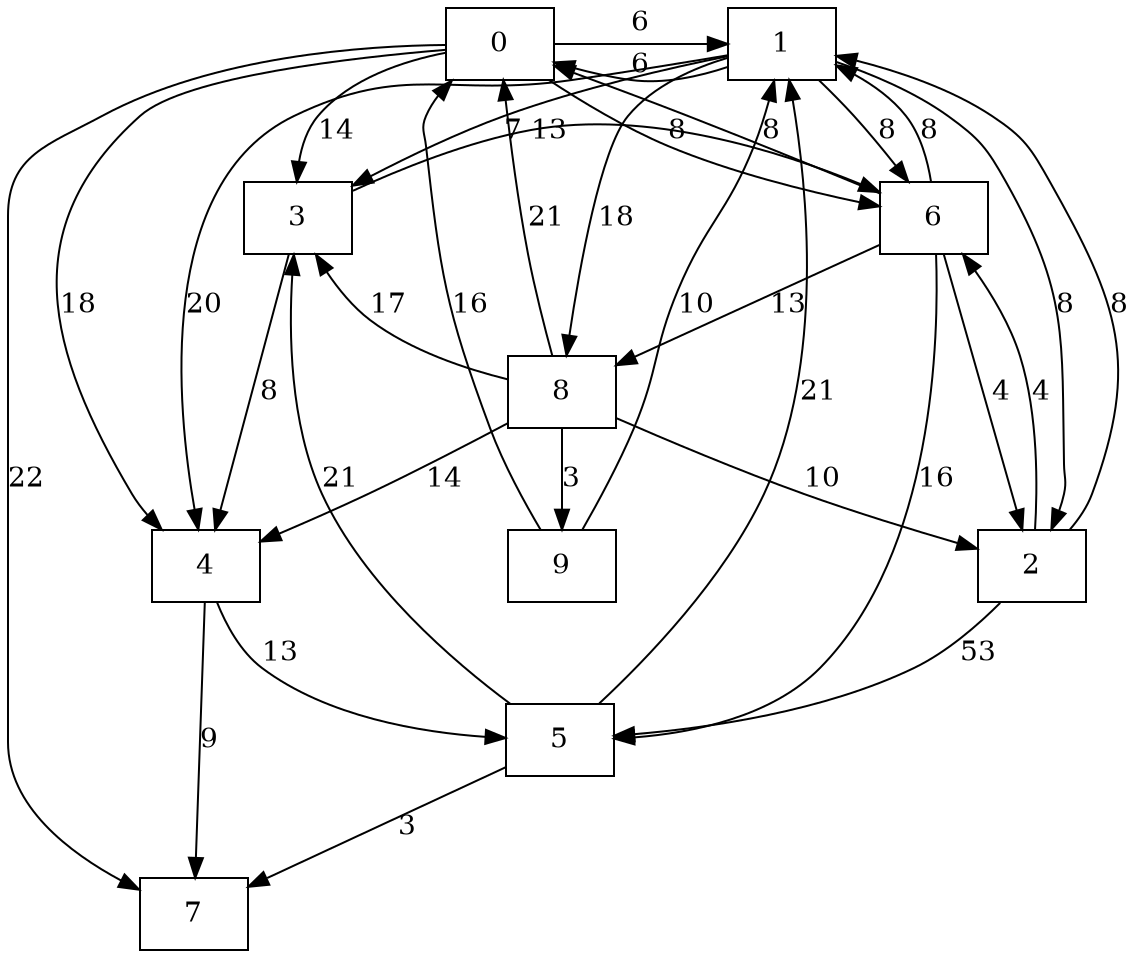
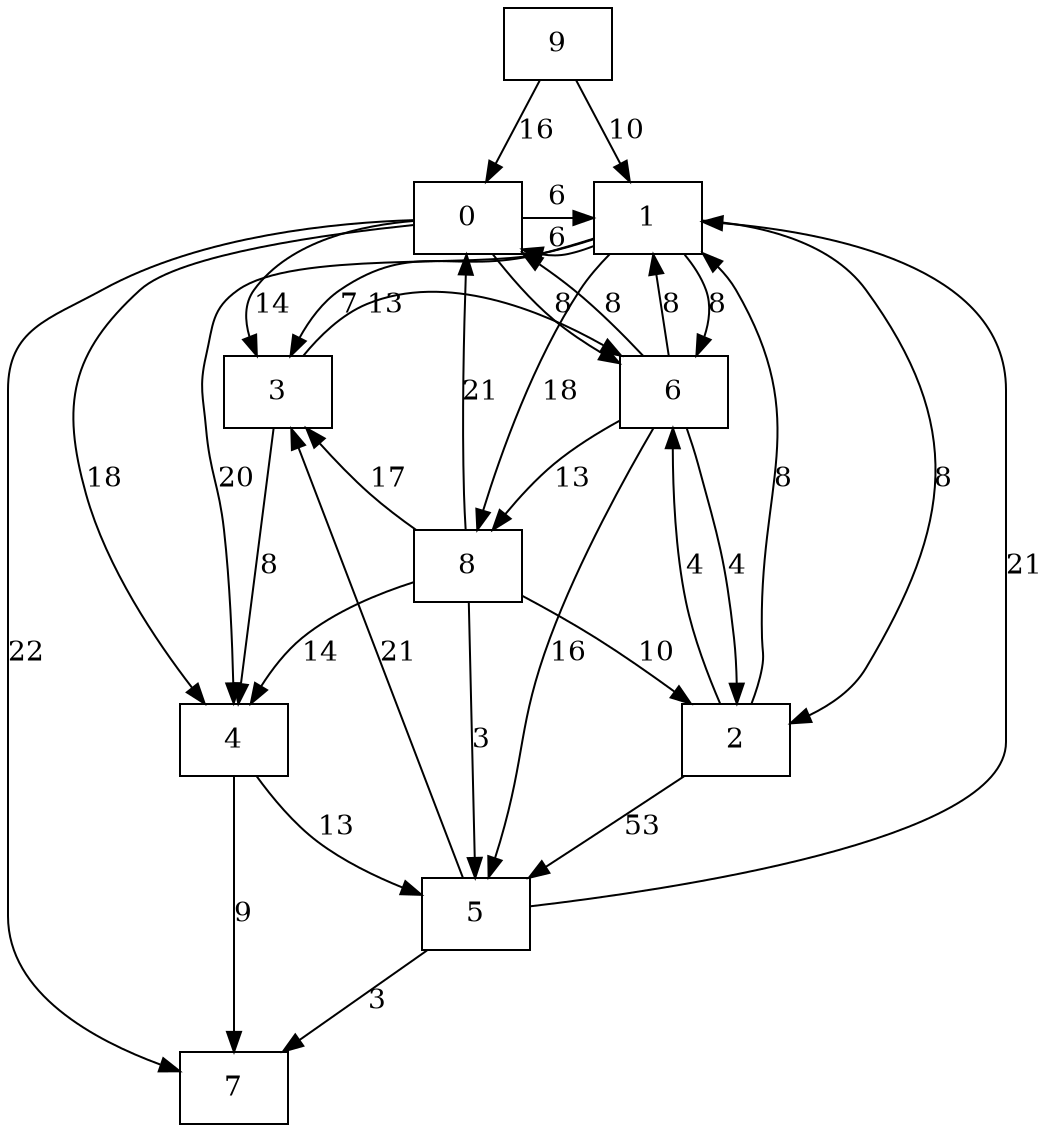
edge "8" -> "9": now "8" -> "5"
